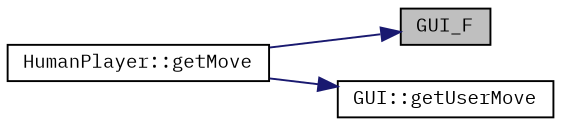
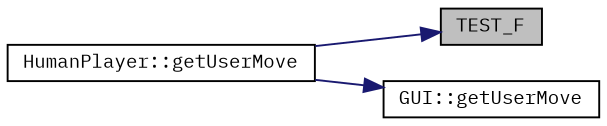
node "GUI_F": label "GUI_F" -> "TEST_F"
node "HumanPlayer::getMove": label "HumanPlayer::getMove" -> "HumanPlayer::getUserMove"
